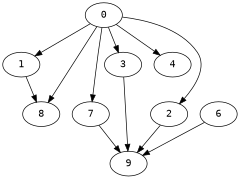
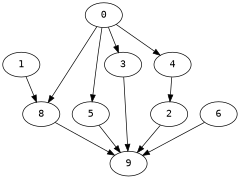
edge "0" -> "1": removed
edge "0" -> "2": now "4" -> "2"
node "7": label "7" -> "5"
edge "8" -> "9": added
